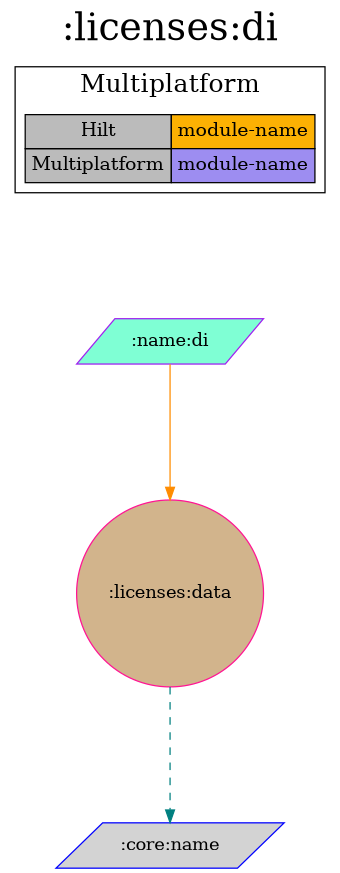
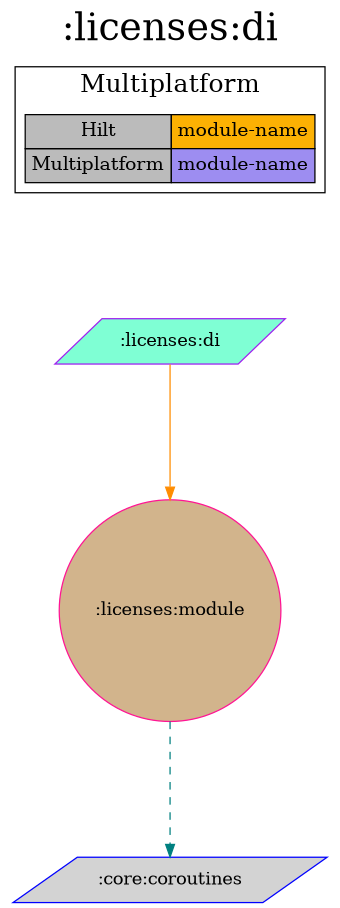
node ":name:di": label ":name:di" -> ":licenses:di"
node ":licenses:data": label ":licenses:data" -> ":licenses:module"
node ":core:name": label ":core:name" -> ":core:coroutines"
